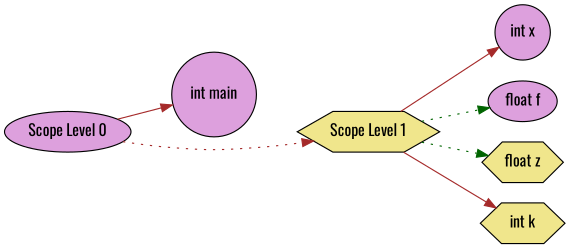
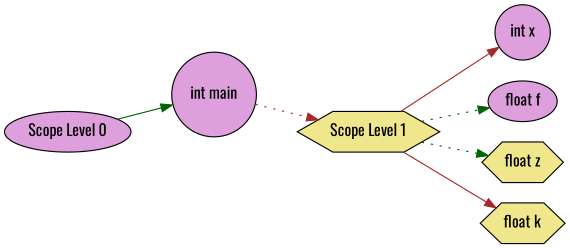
edge "Scope Level 0" -> "int main": color brown -> darkgreen
edge "Scope Level 0" -> "Scope Level 1": now "int main" -> "Scope Level 1"
node "int k": label "int k" -> "float k"
